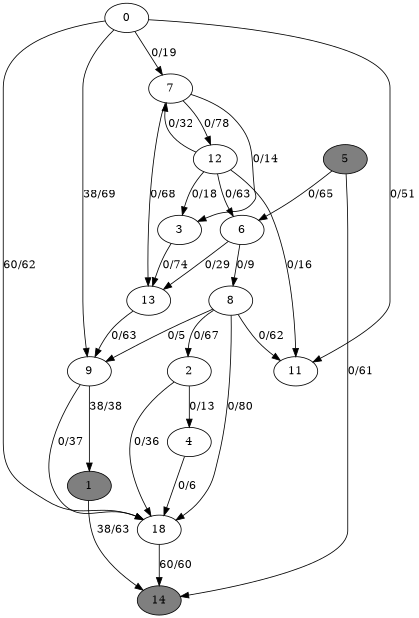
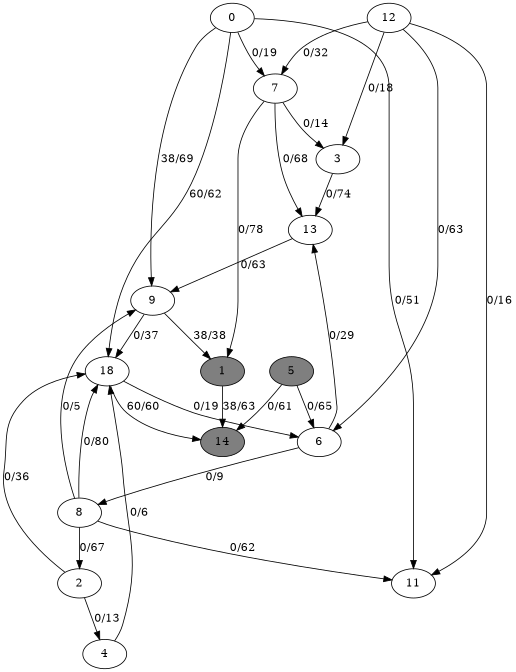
edge "7" -> "12": now "7" -> "1"
edge "18" -> "6": added, label "0/19"
